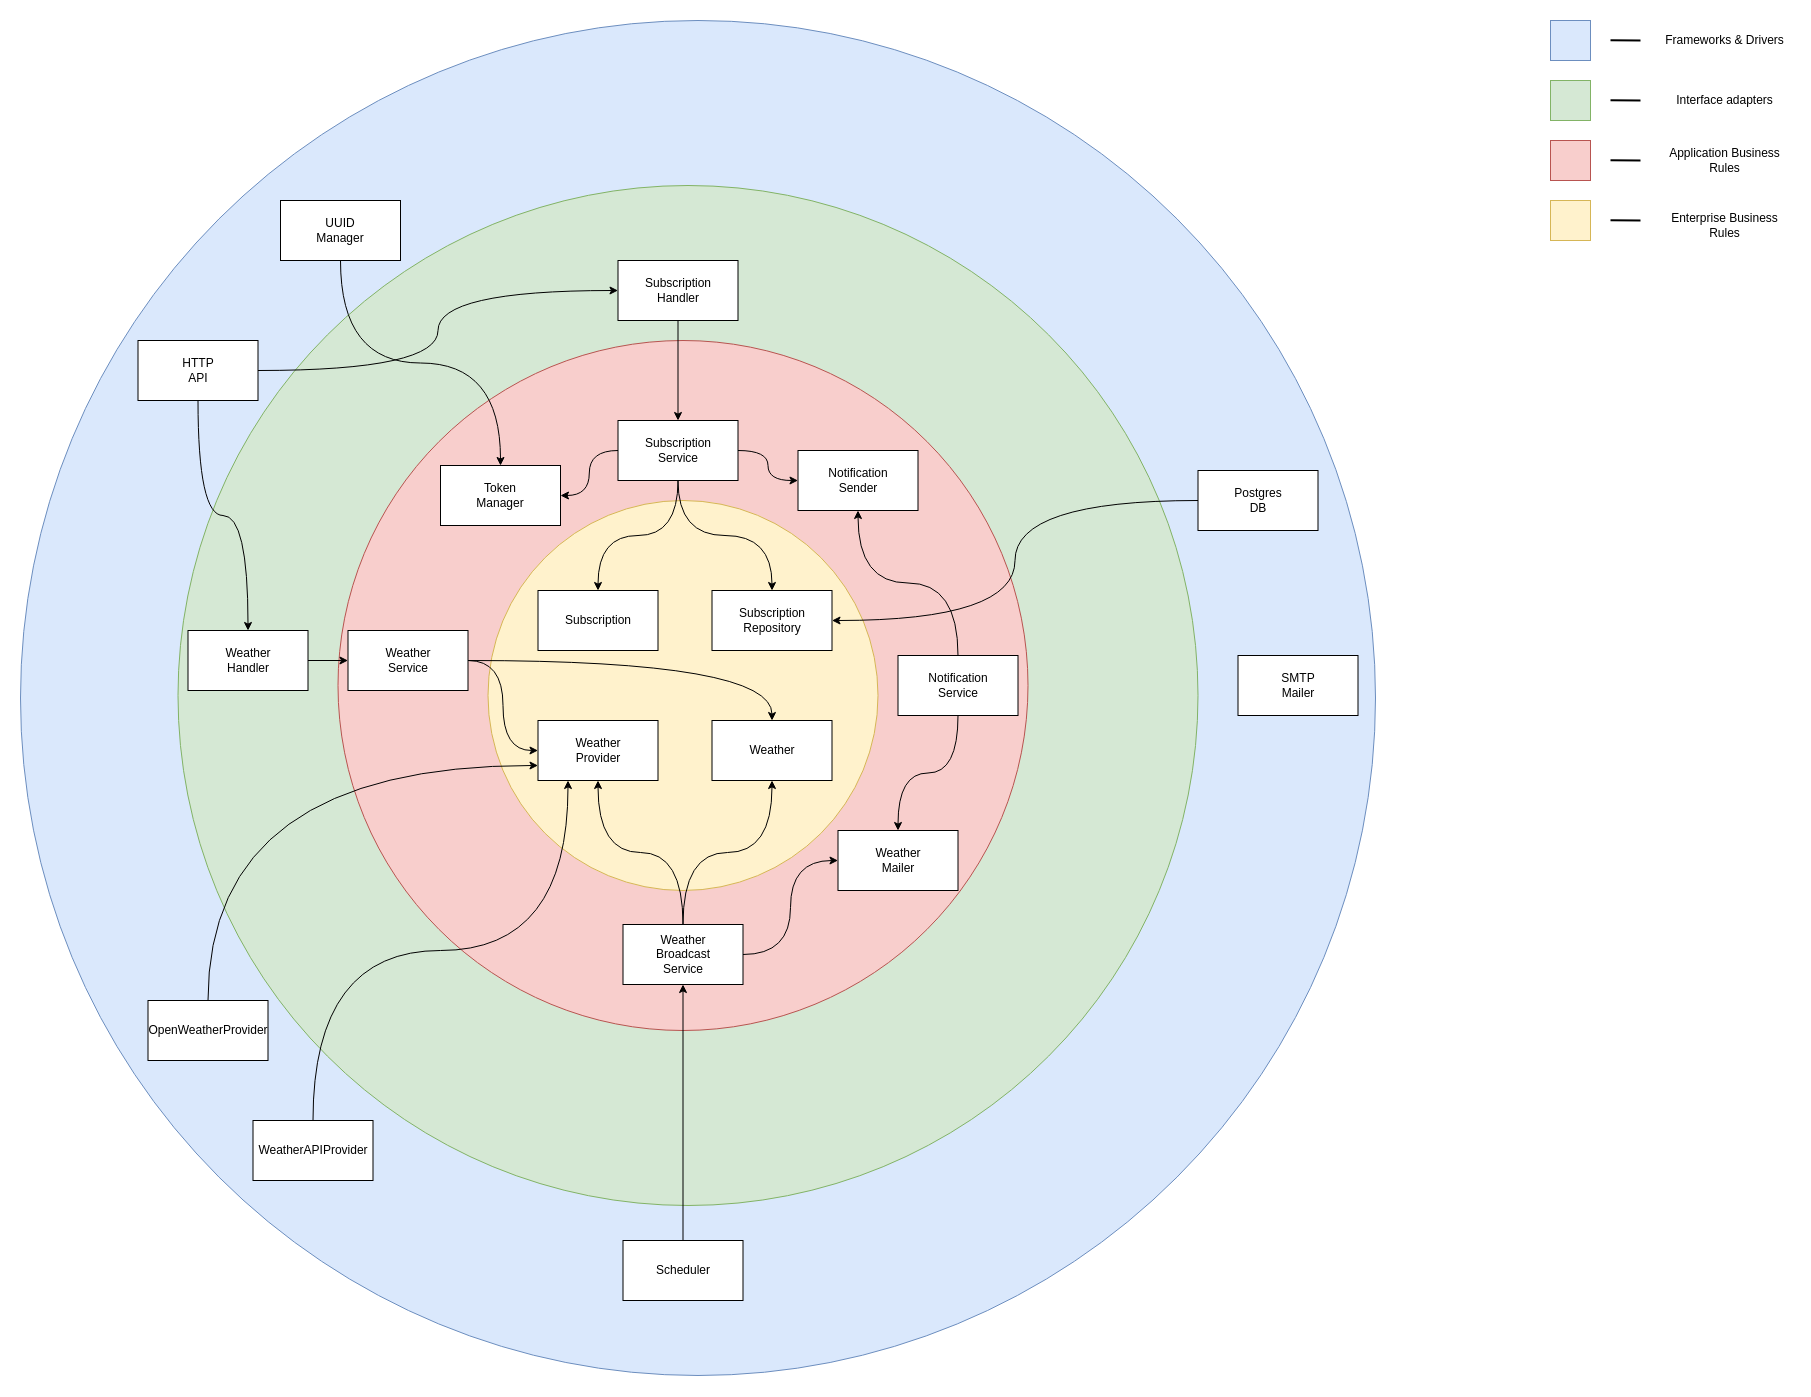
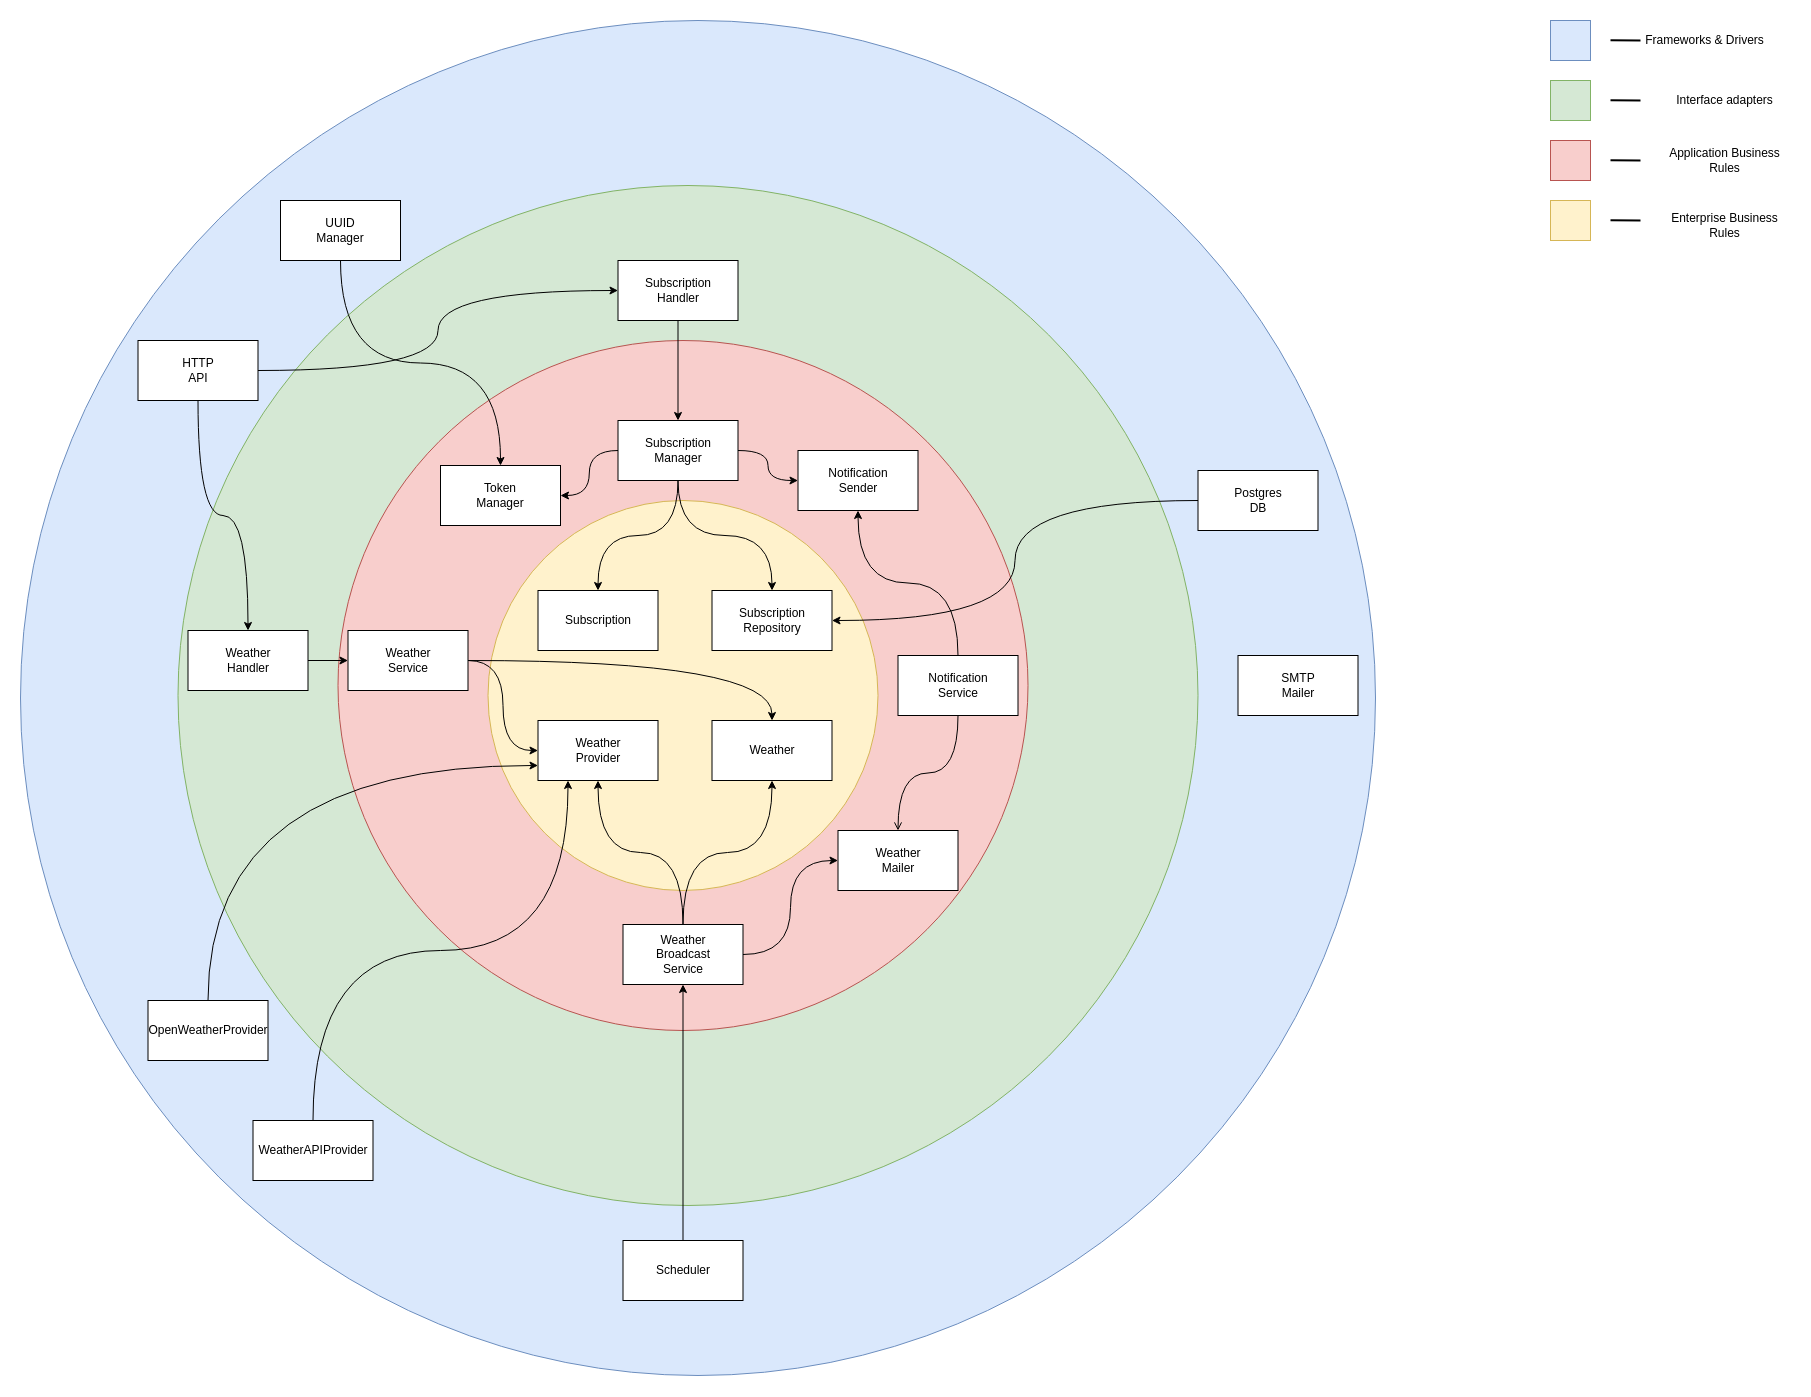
node "Frameworks & Drivers": moved (1725, 41) -> (1705, 41)
node "Subscription Service": label "Subscription Service" -> "Subscription Manager"
edge "Notification Service" -> "Weather Mailer": arrowhead classic -> open
